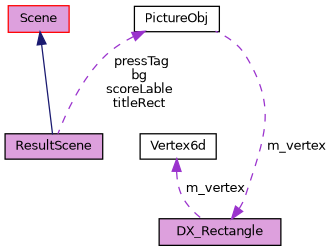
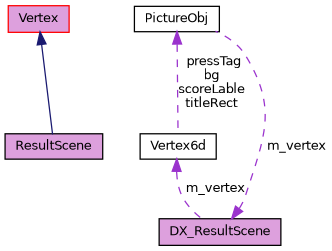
node "Scene": label "Scene" -> "Vertex"
edge "ResultScene" -> "PictureObj": now "Vertex6d" -> "PictureObj"
node "DX_Rectangle": label "DX_Rectangle" -> "DX_ResultScene"
